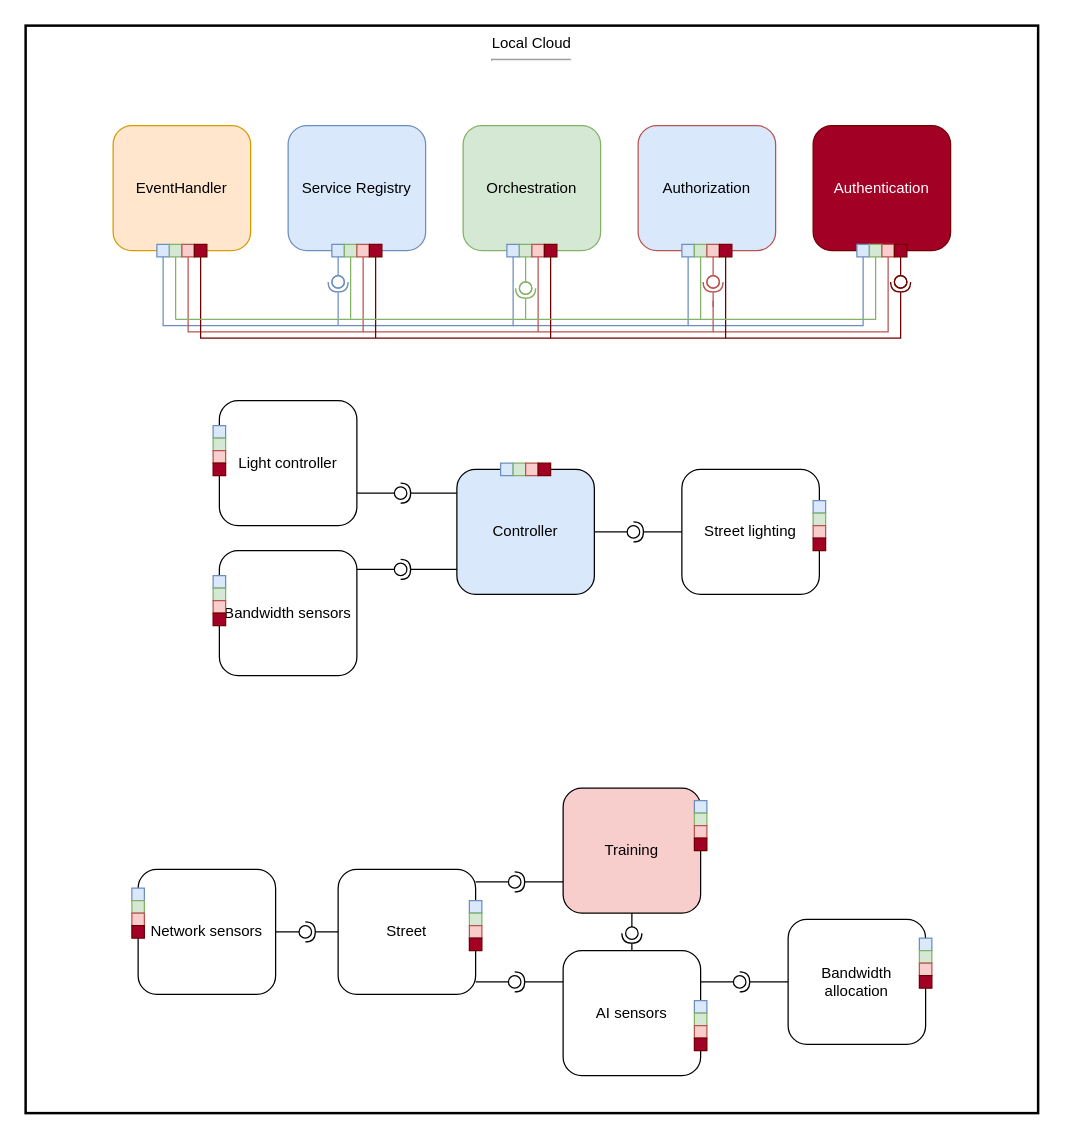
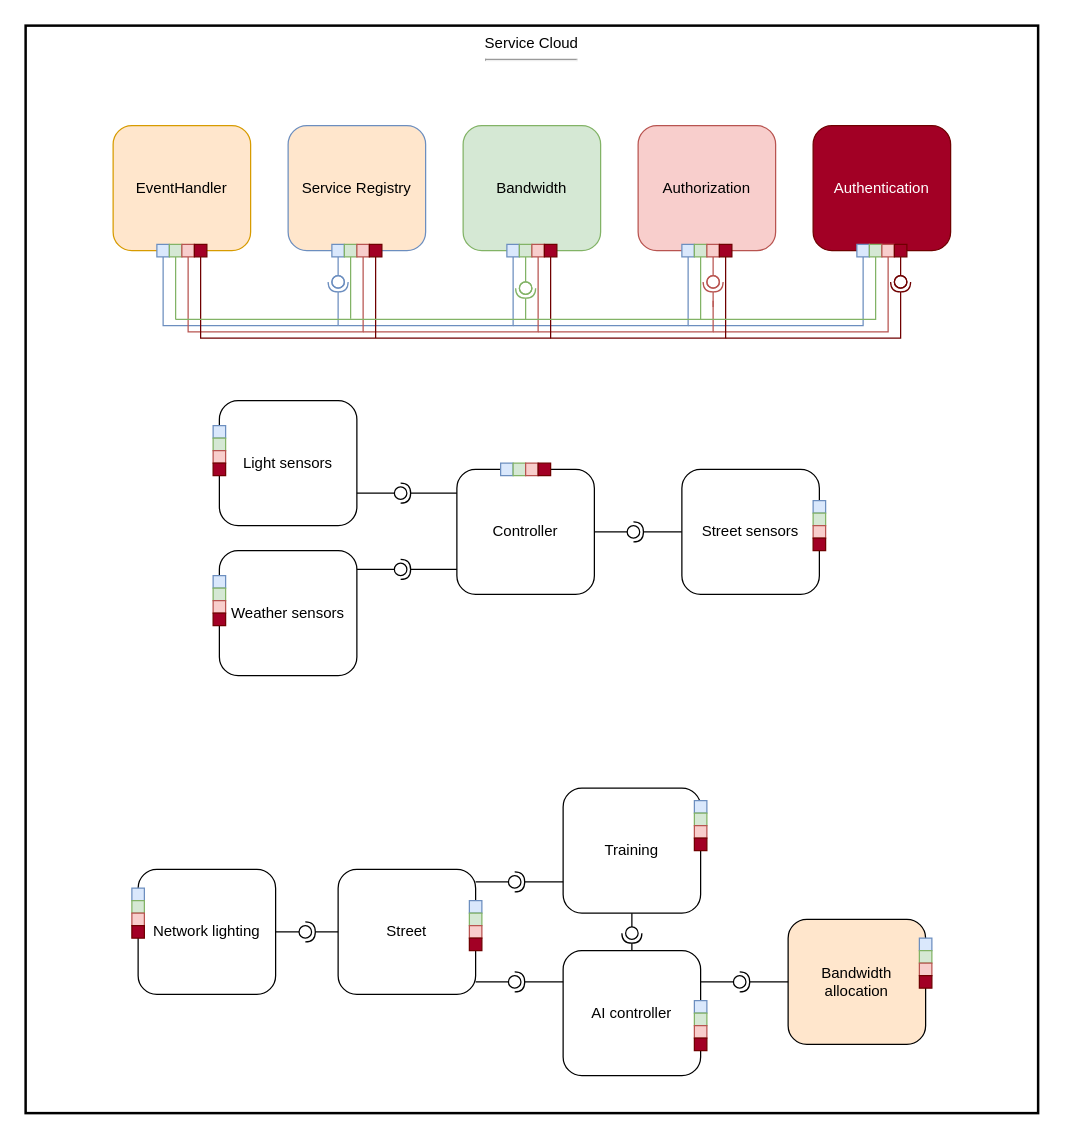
node "Local Cloud": label "Local Cloud" -> "Service Cloud"
node "Service Registry": fillcolor #dae8fc -> #ffe6cc
node "Orchestration": label "Orchestration" -> "Bandwidth"
node "Authorization": fillcolor #dae8fc -> #f8cecc
node "Light controller": label "Light controller" -> "Light sensors"
node "Controller": fillcolor #dae8fc -> #ffffff
node "Street lighting": label "Street lighting" -> "Street sensors"
node "Bandwidth sensors": label "Bandwidth sensors" -> "Weather sensors"
node "Training": fillcolor #f8cecc -> #ffffff
node "Network sensors": label "Network sensors" -> "Network lighting"
node "Bandwidth allocation": fillcolor #ffffff -> #ffe6cc
node "AI sensors": label "AI sensors" -> "AI controller"
